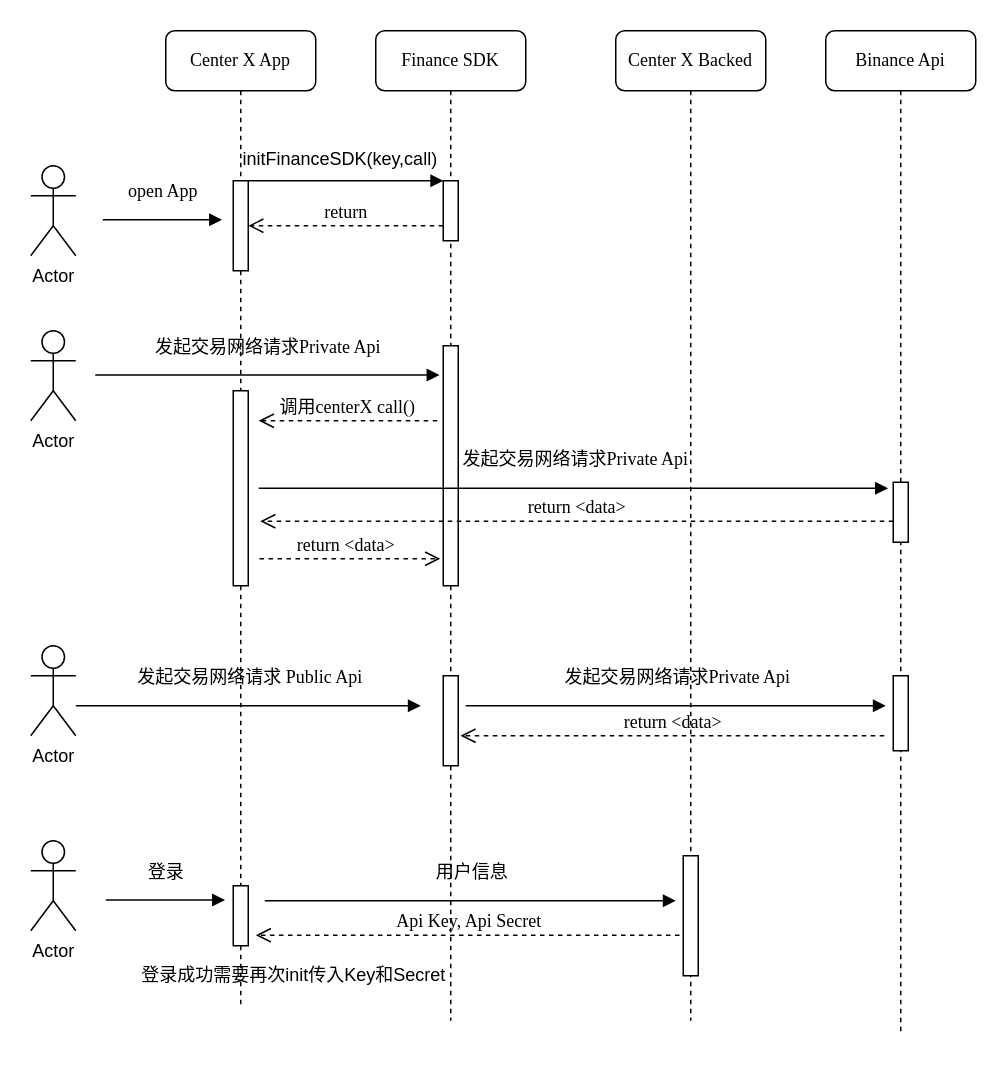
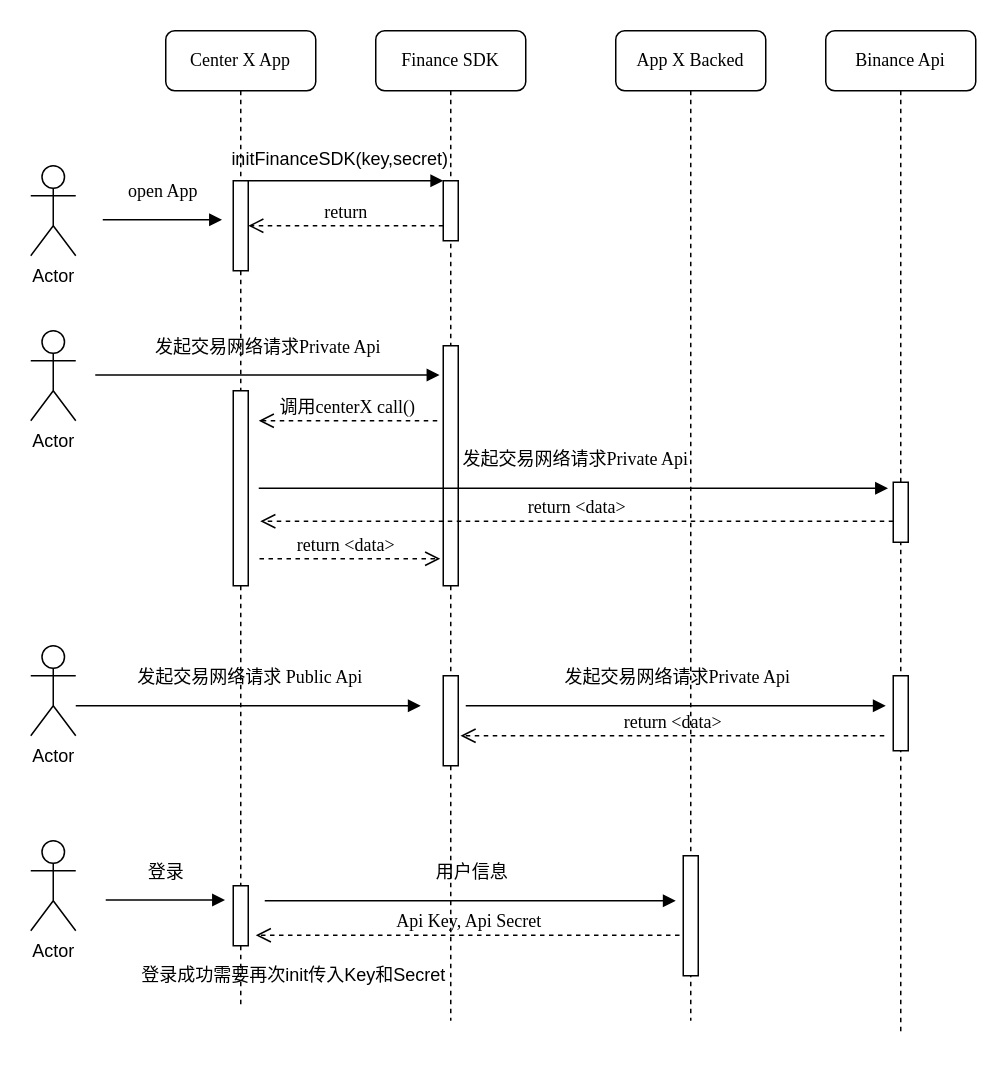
node "Center X Backed": label "Center X Backed" -> "App X Backed"
node "initFinanceSDK(key,call)": label "initFinanceSDK(key,call)" -> "initFinanceSDK(key,secret)"
